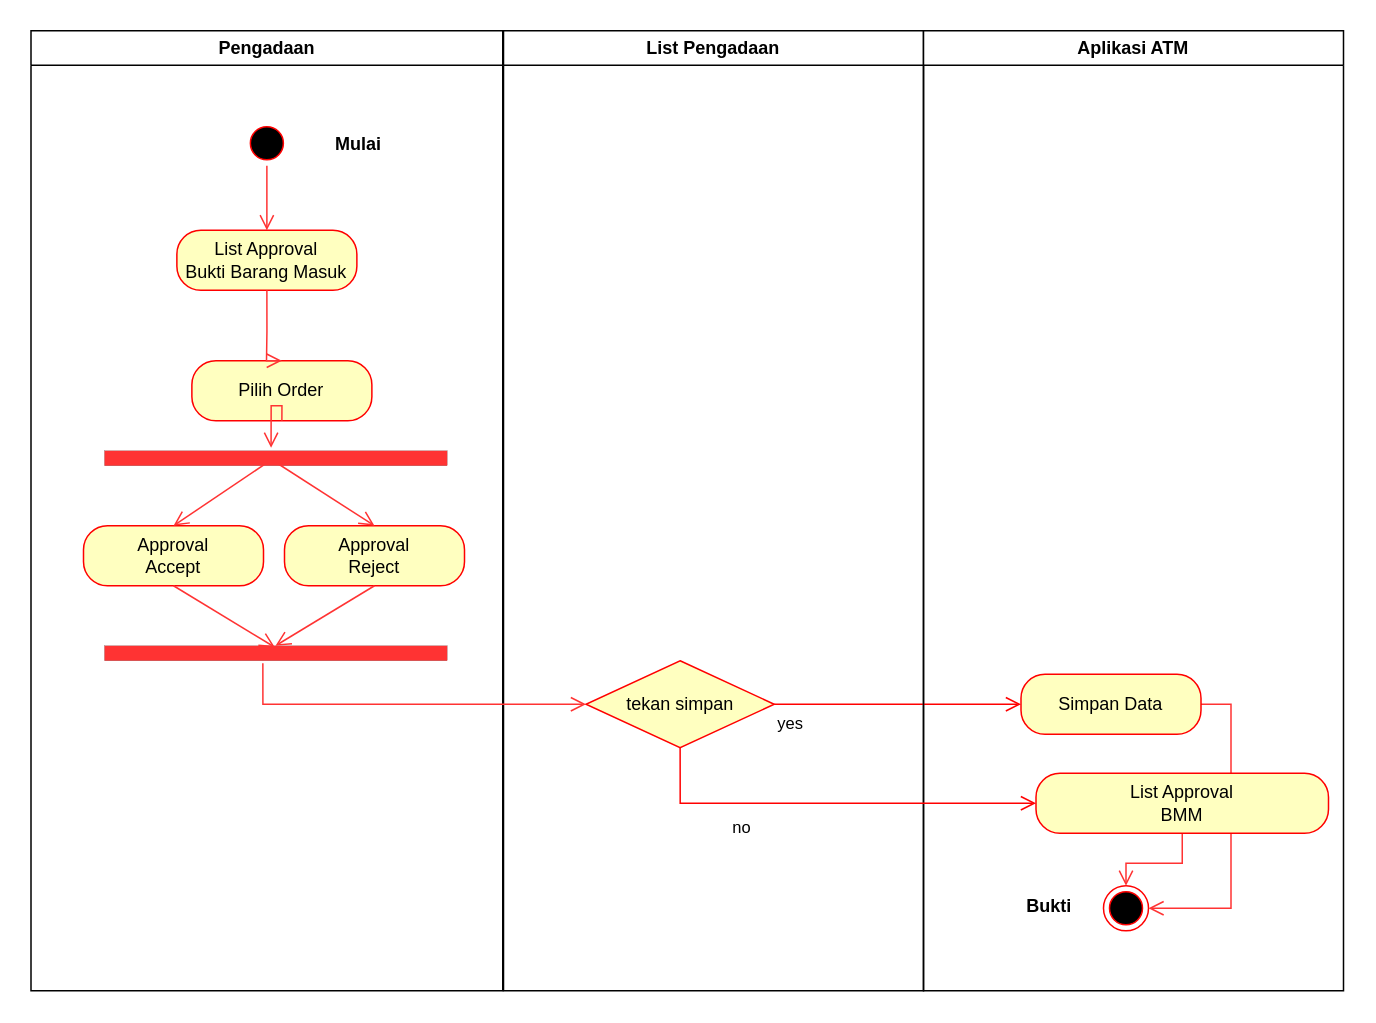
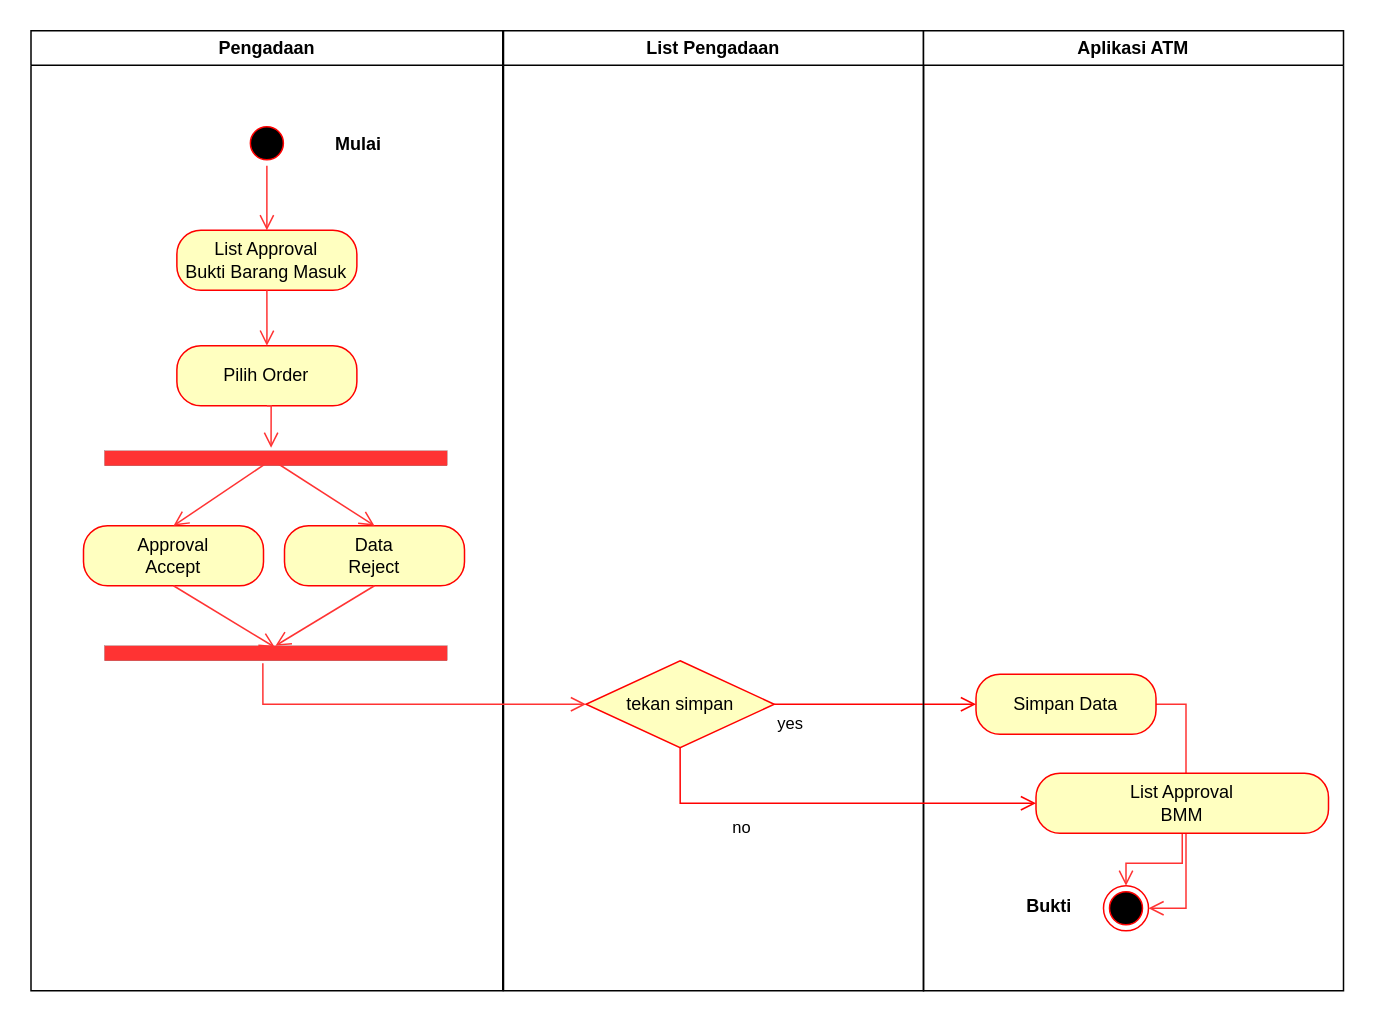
node "Pilih Order": moved (282, 391) -> (267, 376)
node "Approval Reject": label "Approval Reject" -> "Data Reject"
node "Simpan Data": moved (1111, 704) -> (1066, 704)
